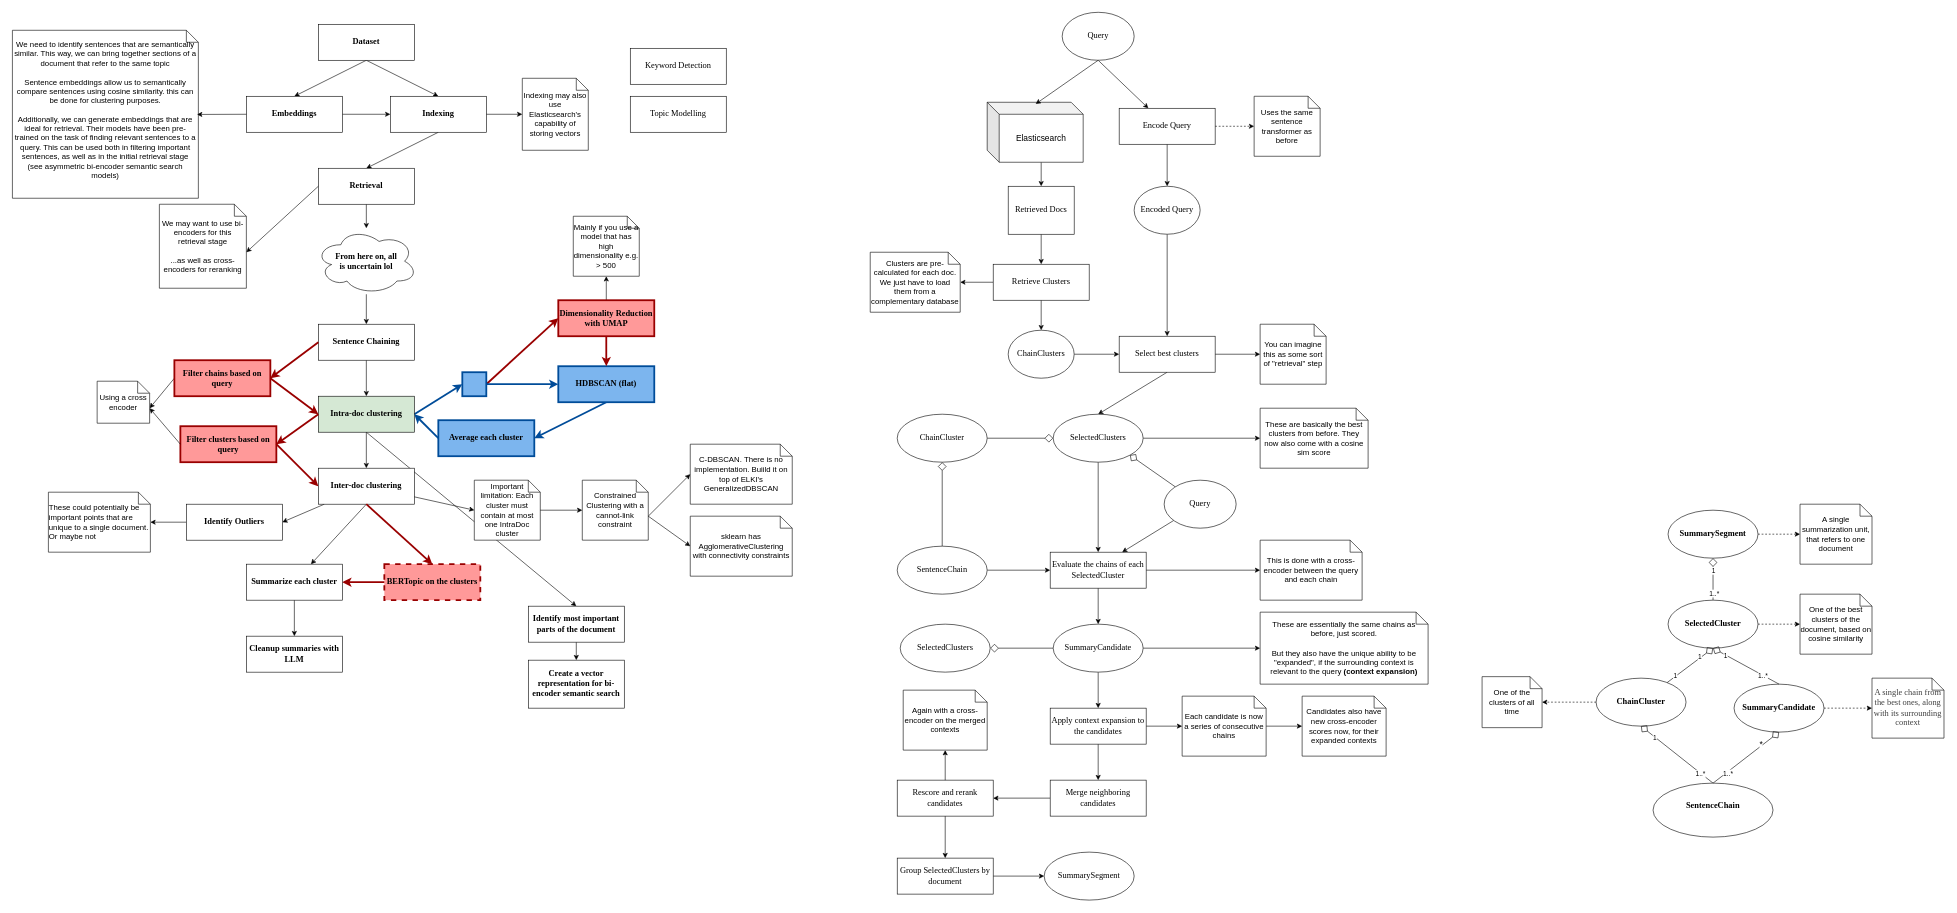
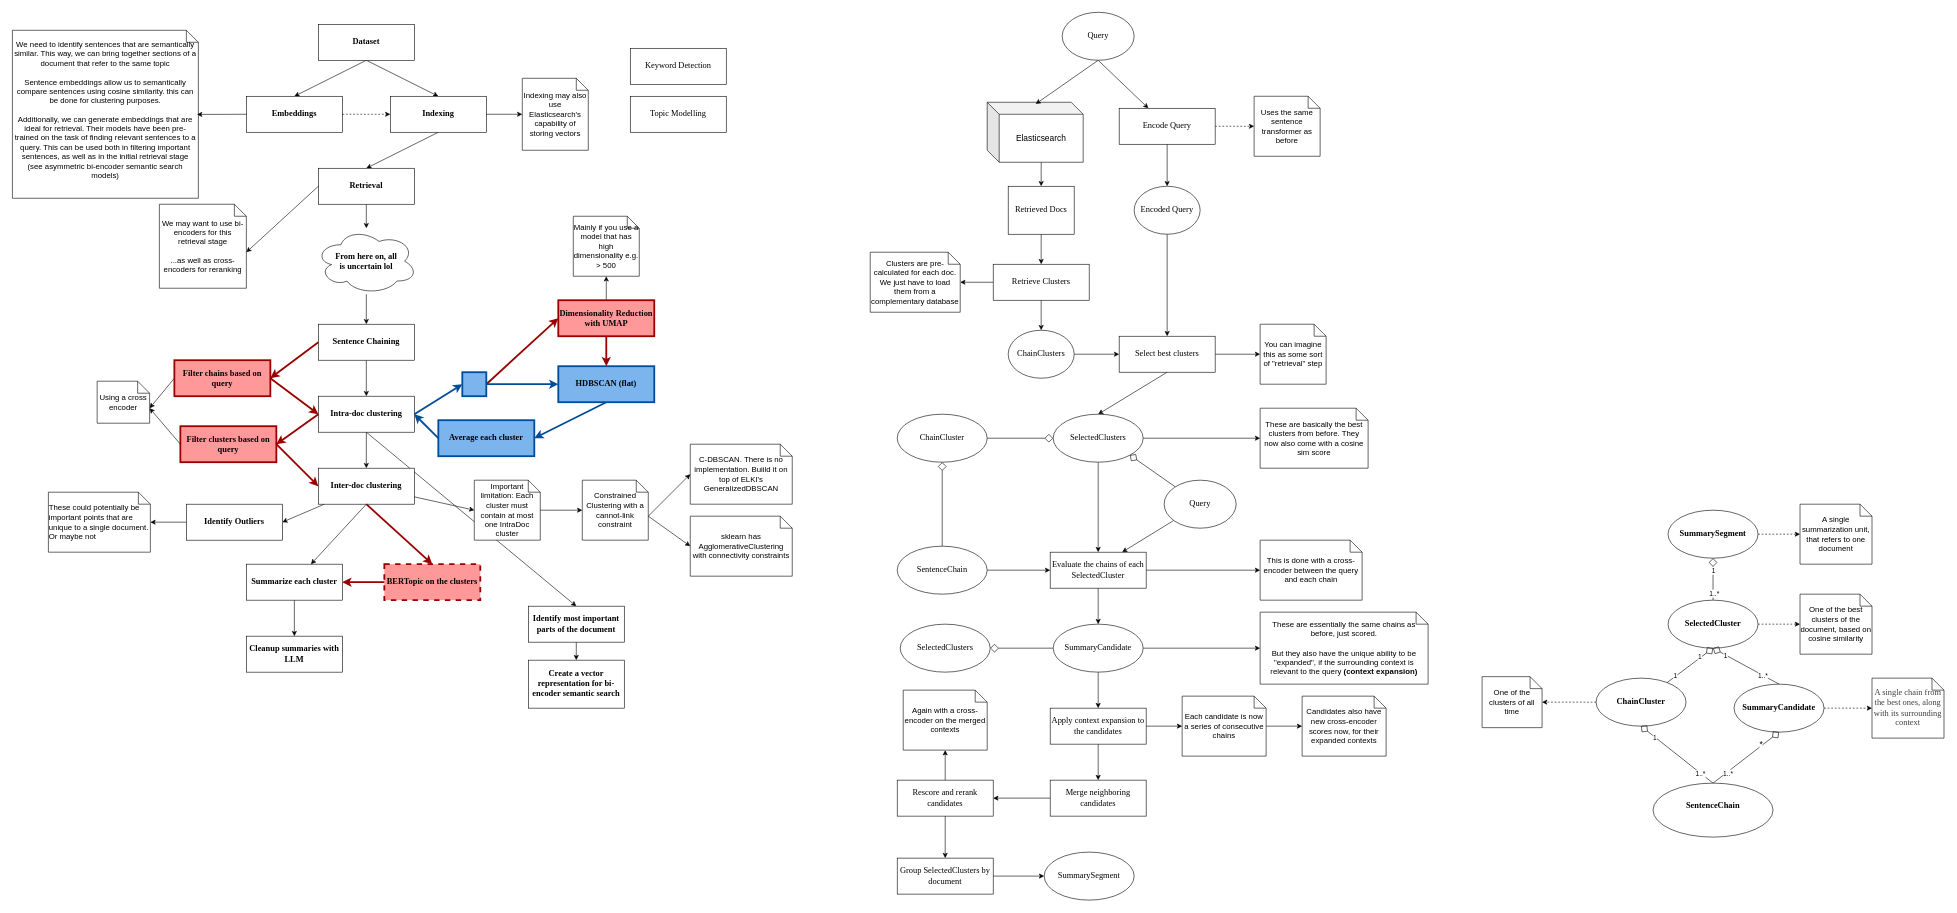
edge "Embeddings" -> "Indexing": style solid -> dashed
node "Intra-doc clustering": fillcolor #d5e8d4 -> #ffffff
